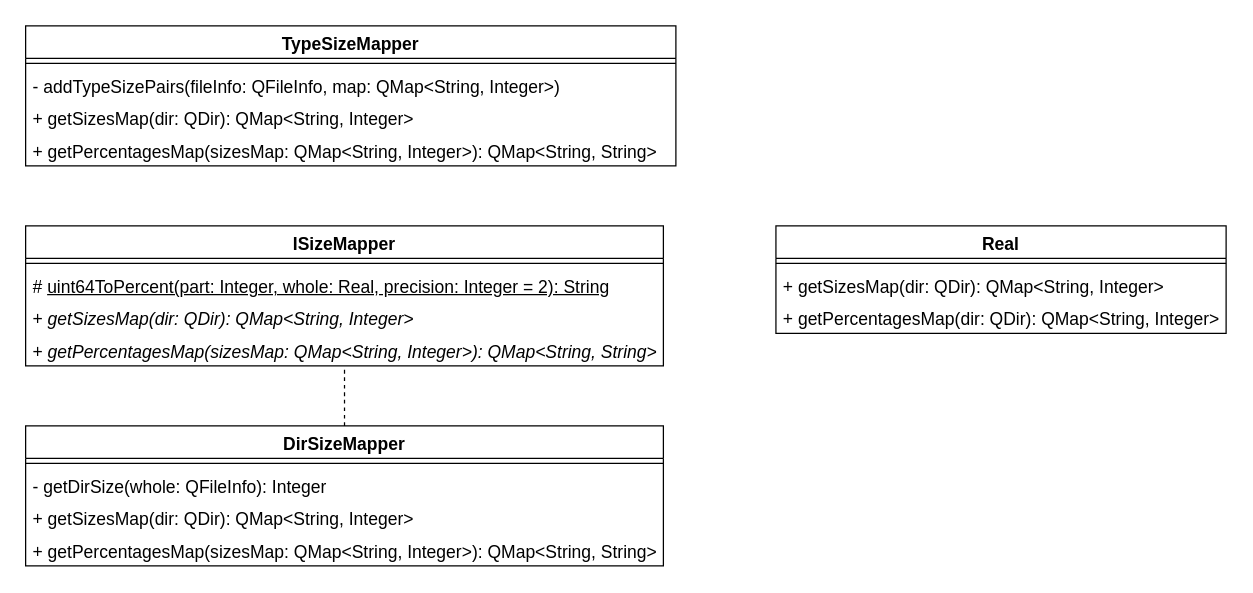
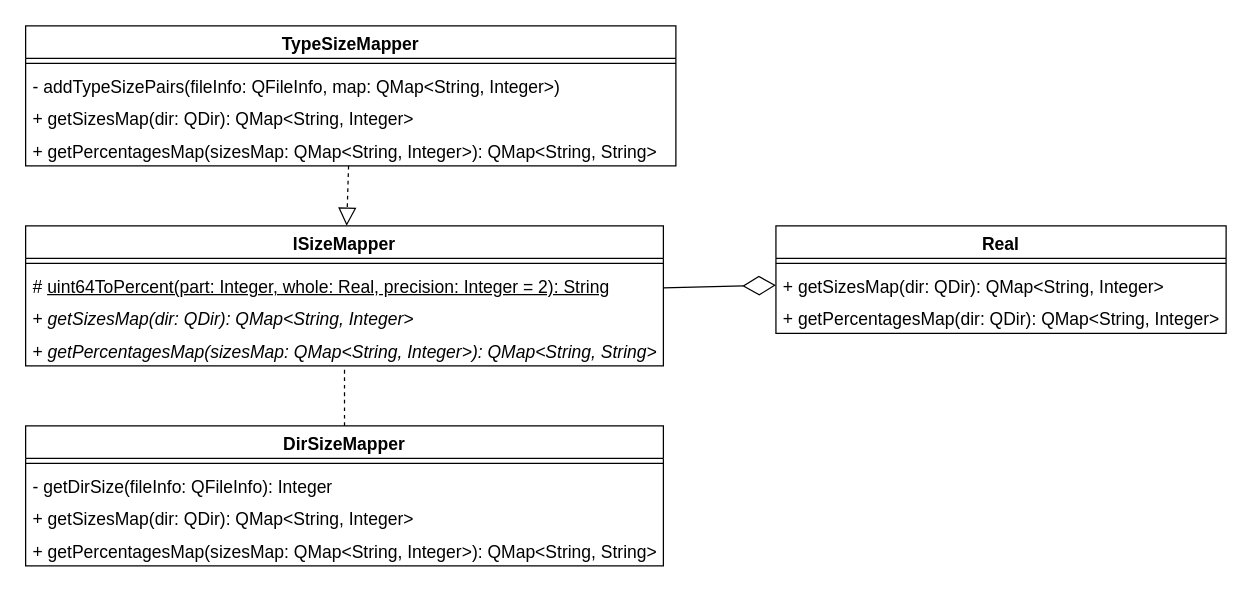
edge "TypeSizeMapper" -> "ISizeMapper": added
edge "ISizeMapper" -> "Real": added
node "- getDirSize(whole: QFileInfo): Integer": label "- getDirSize(whole: QFileInfo): Integer" -> "- getDirSize(fileInfo: QFileInfo): Integer"
